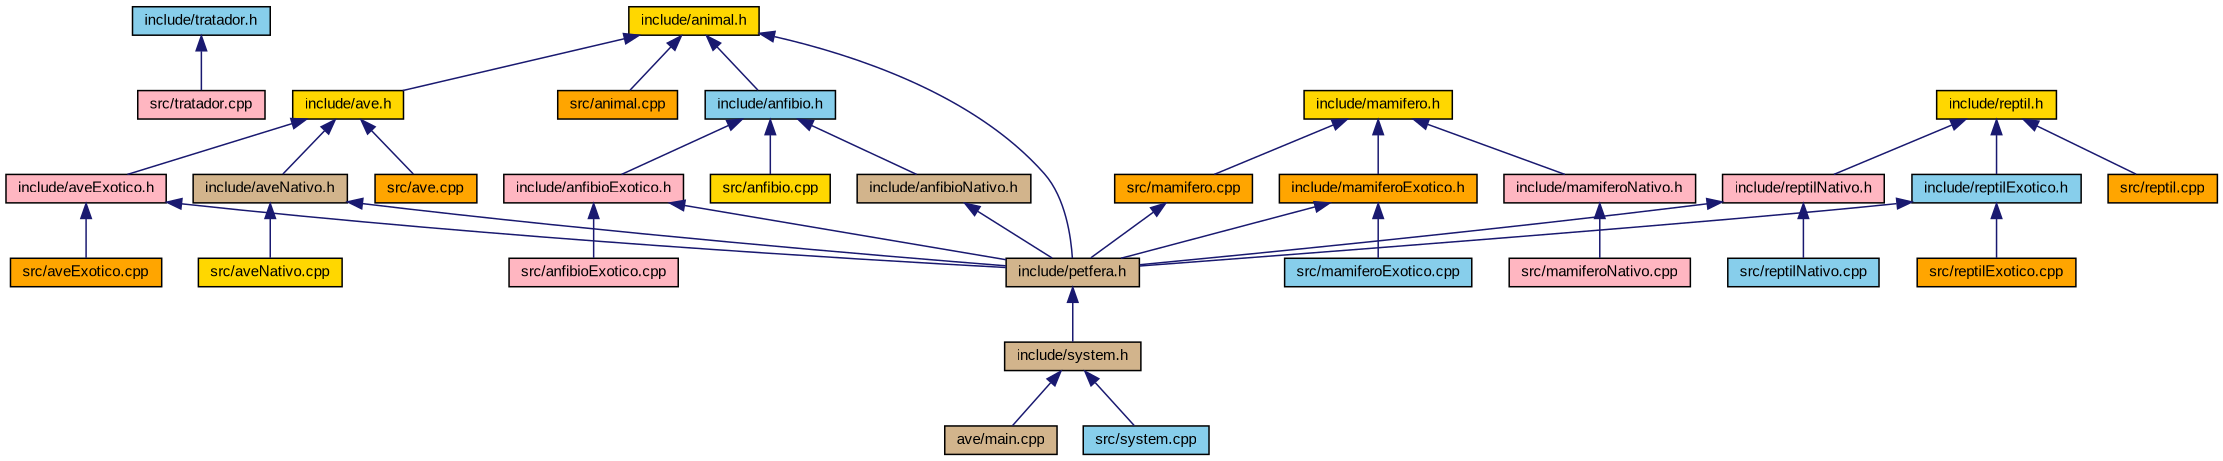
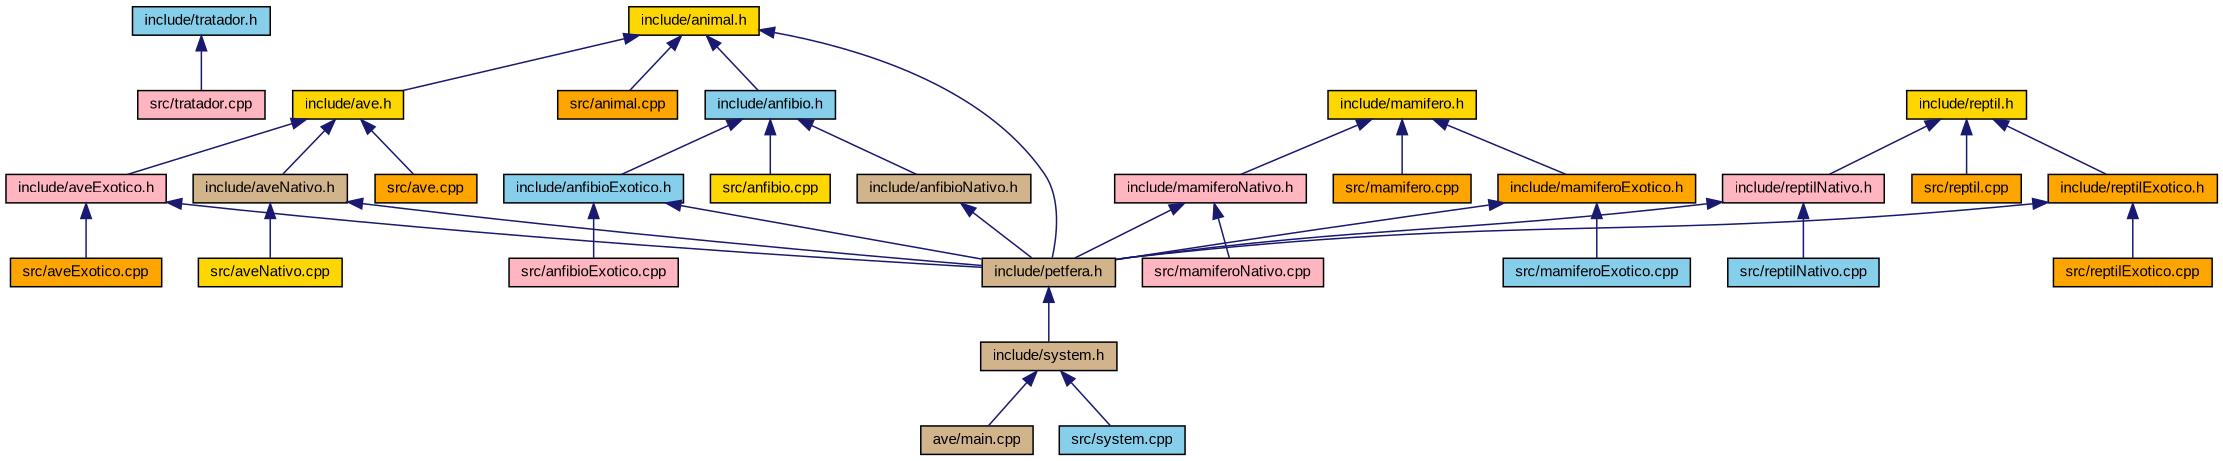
node "include/anfibioExotico.h": fillcolor lightpink -> skyblue
node "include/reptilExotico.h": fillcolor skyblue -> orange
edge "include/petfera.h" -> "src/mamifero.cpp": now "include/petfera.h" -> "include/mamiferoNativo.h"
